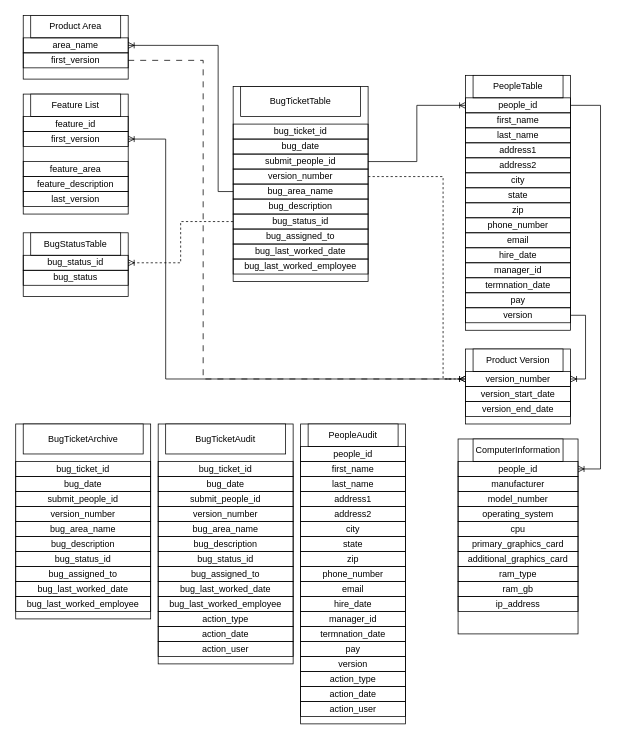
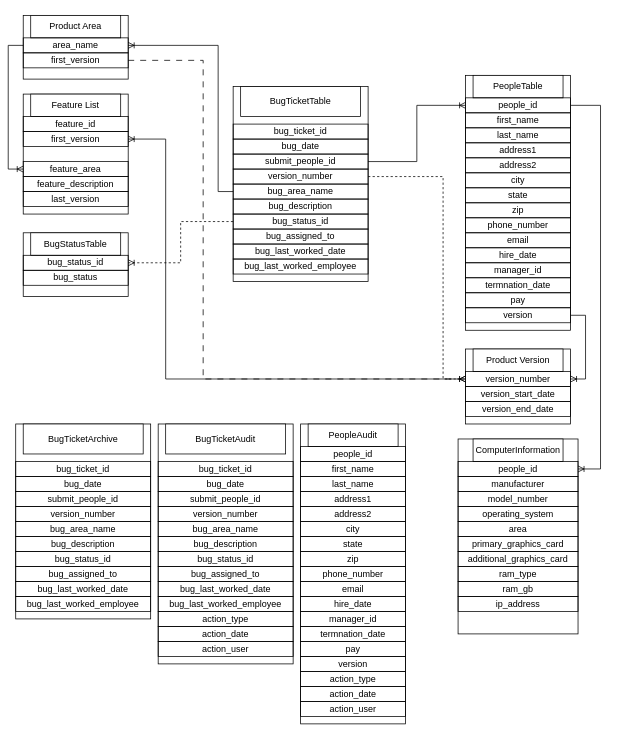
edge "area_name" -> "feature_area": added
node "cpu": label "cpu" -> "area"
